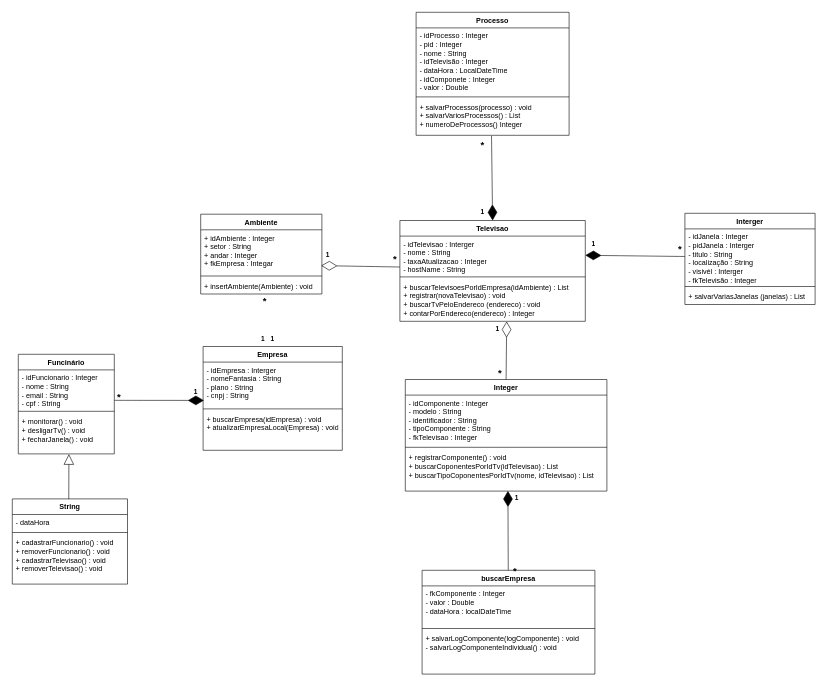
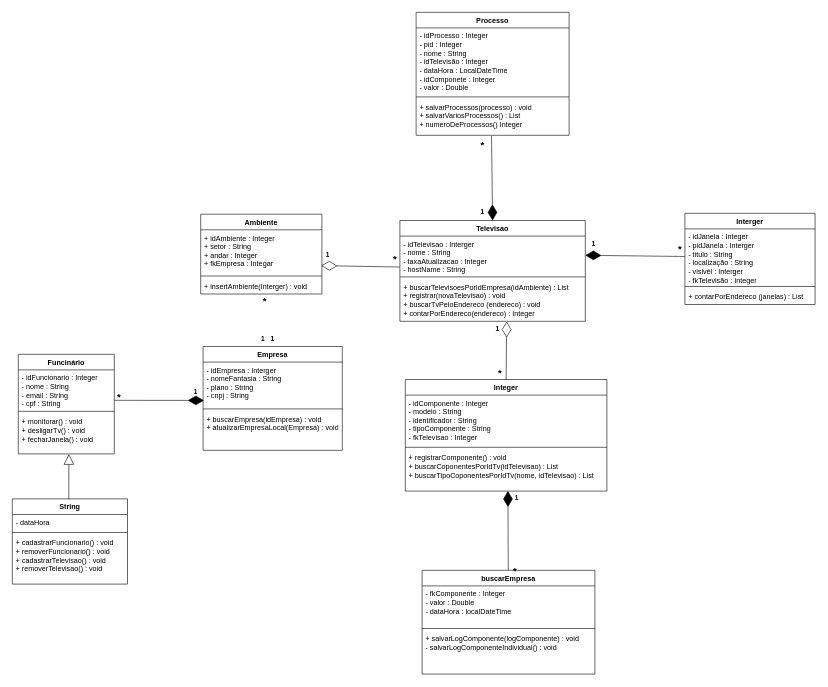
node "+ insertAmbiente(Ambiente) : void": label "+ insertAmbiente(Ambiente) : void" -> "+ insertAmbiente(Interger) : void"
node "+ salvarVariasJanelas (janelas) : List": label "+ salvarVariasJanelas (janelas) : List" -> "+ contarPorEndereco (janelas) : List"
